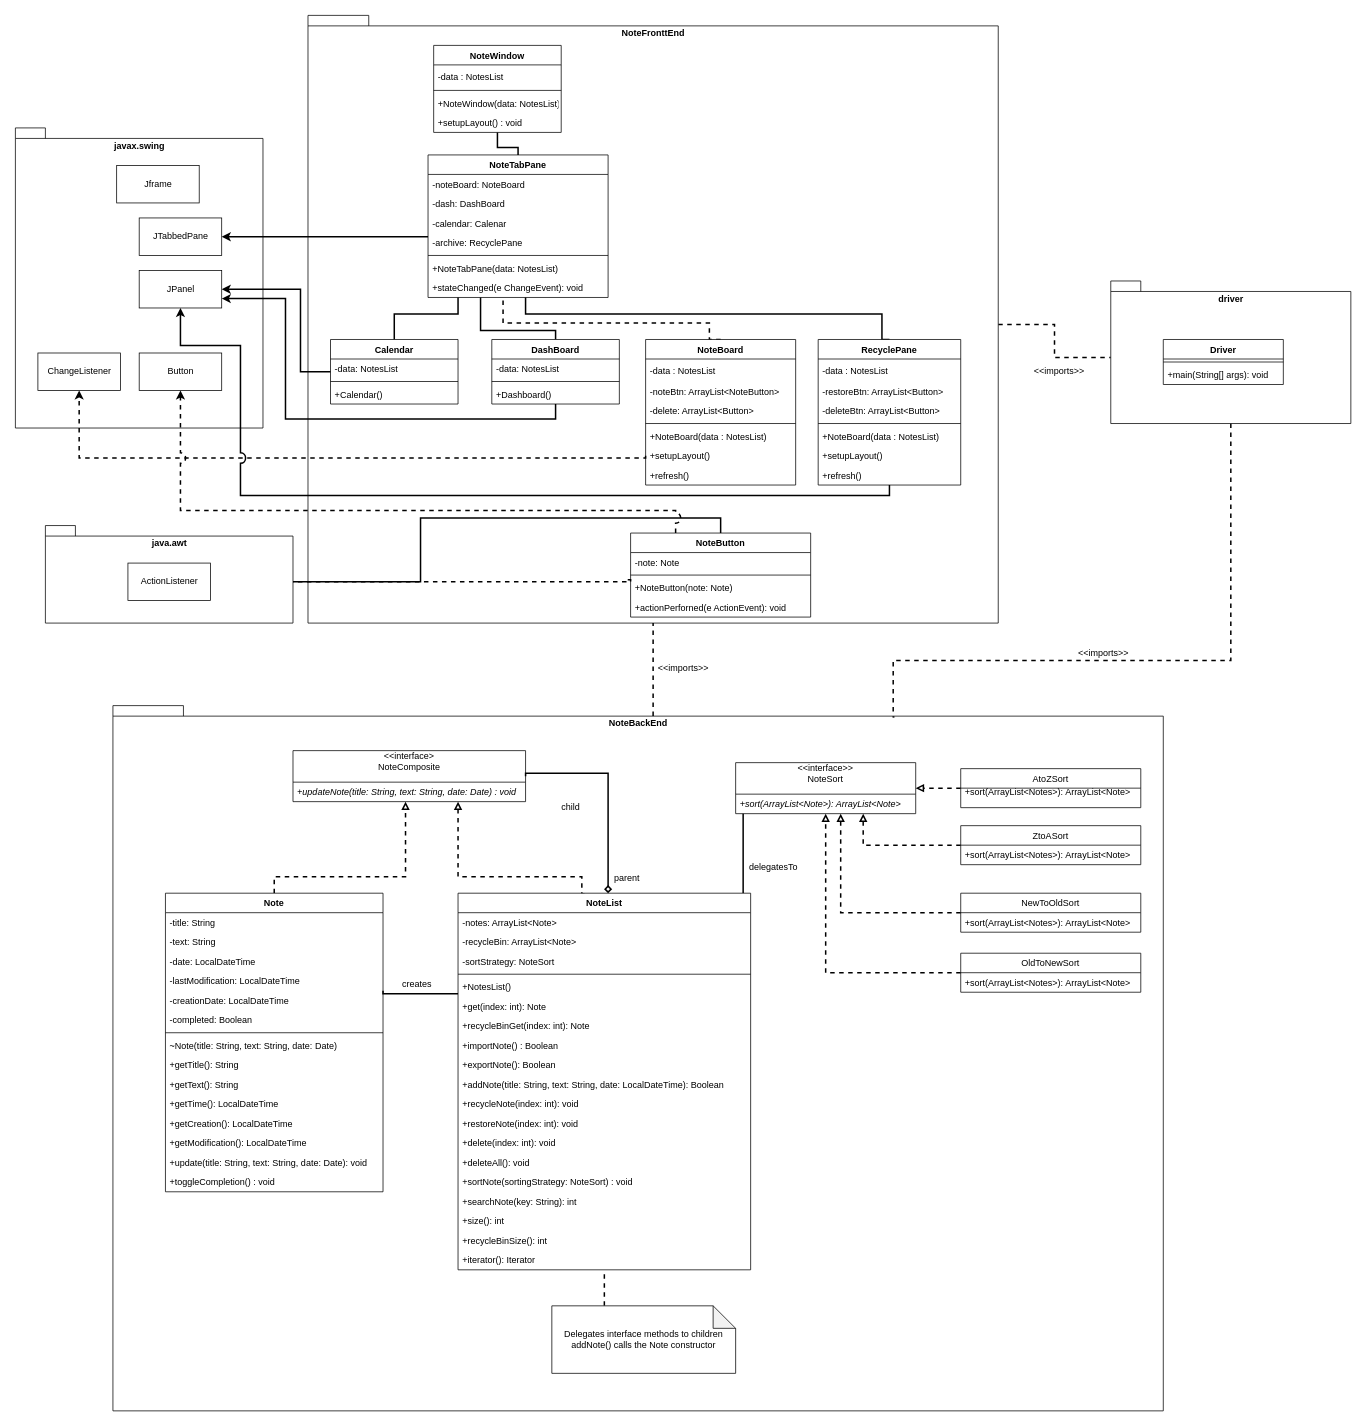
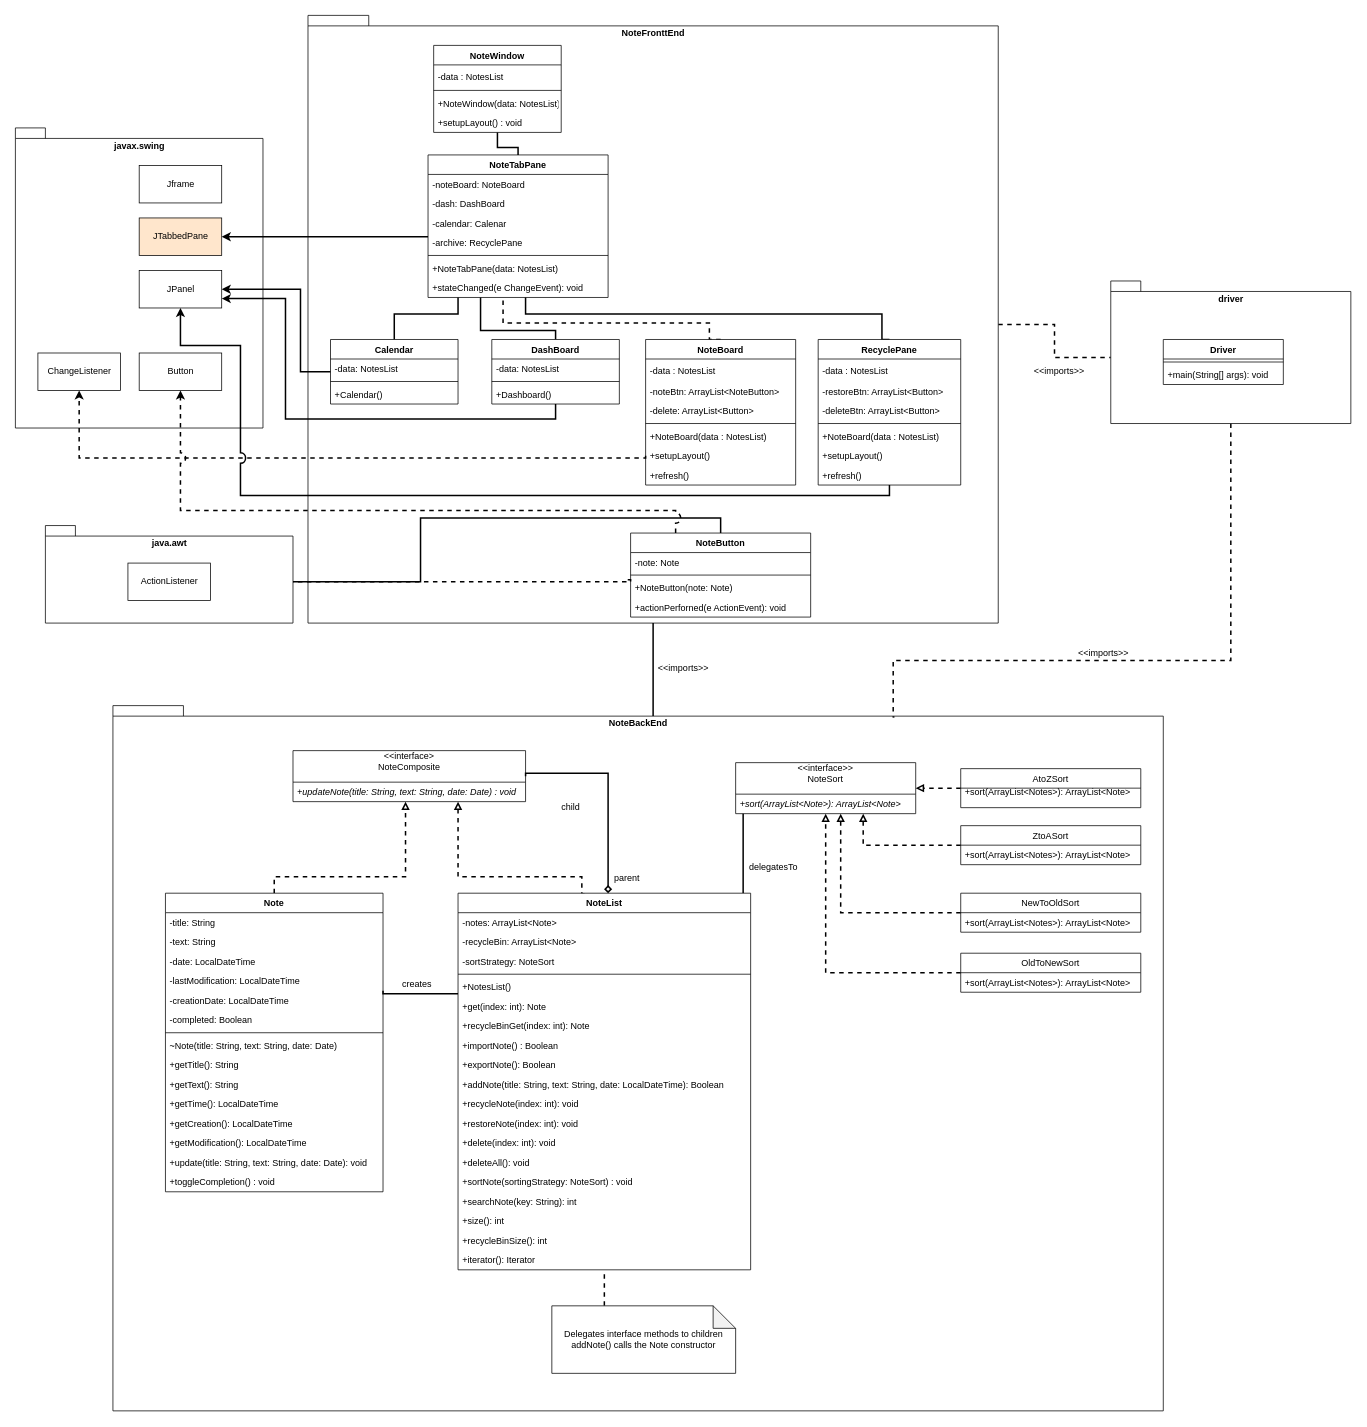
node "Jframe": moved (158, 184) -> (180, 184)
node "JTabbedPane": fillcolor #ffffff -> #ffe6cc
edge "NoteFronttEnd" -- "NoteBackEnd": style dashed -> solid
